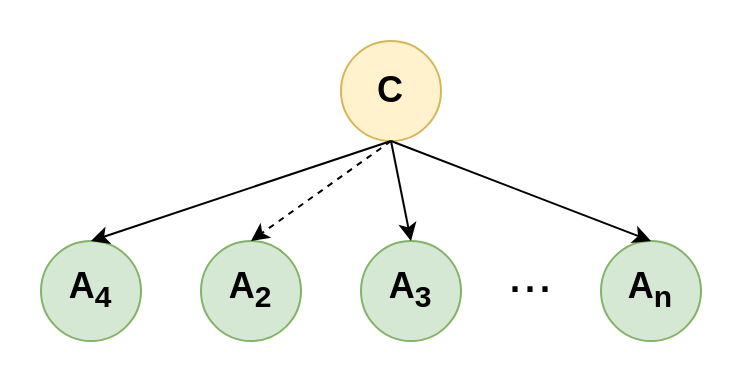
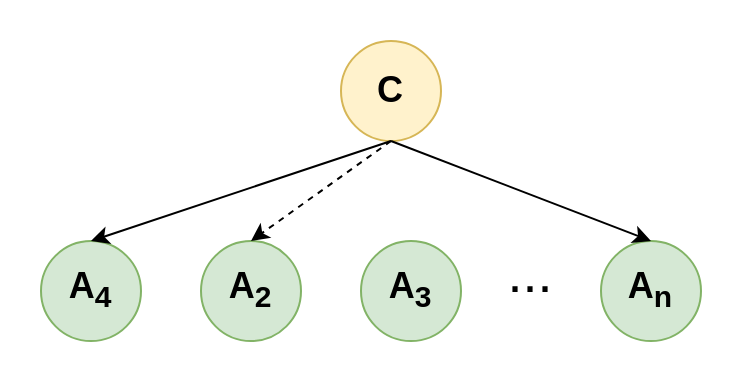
edge "C" -> "A3": removed
